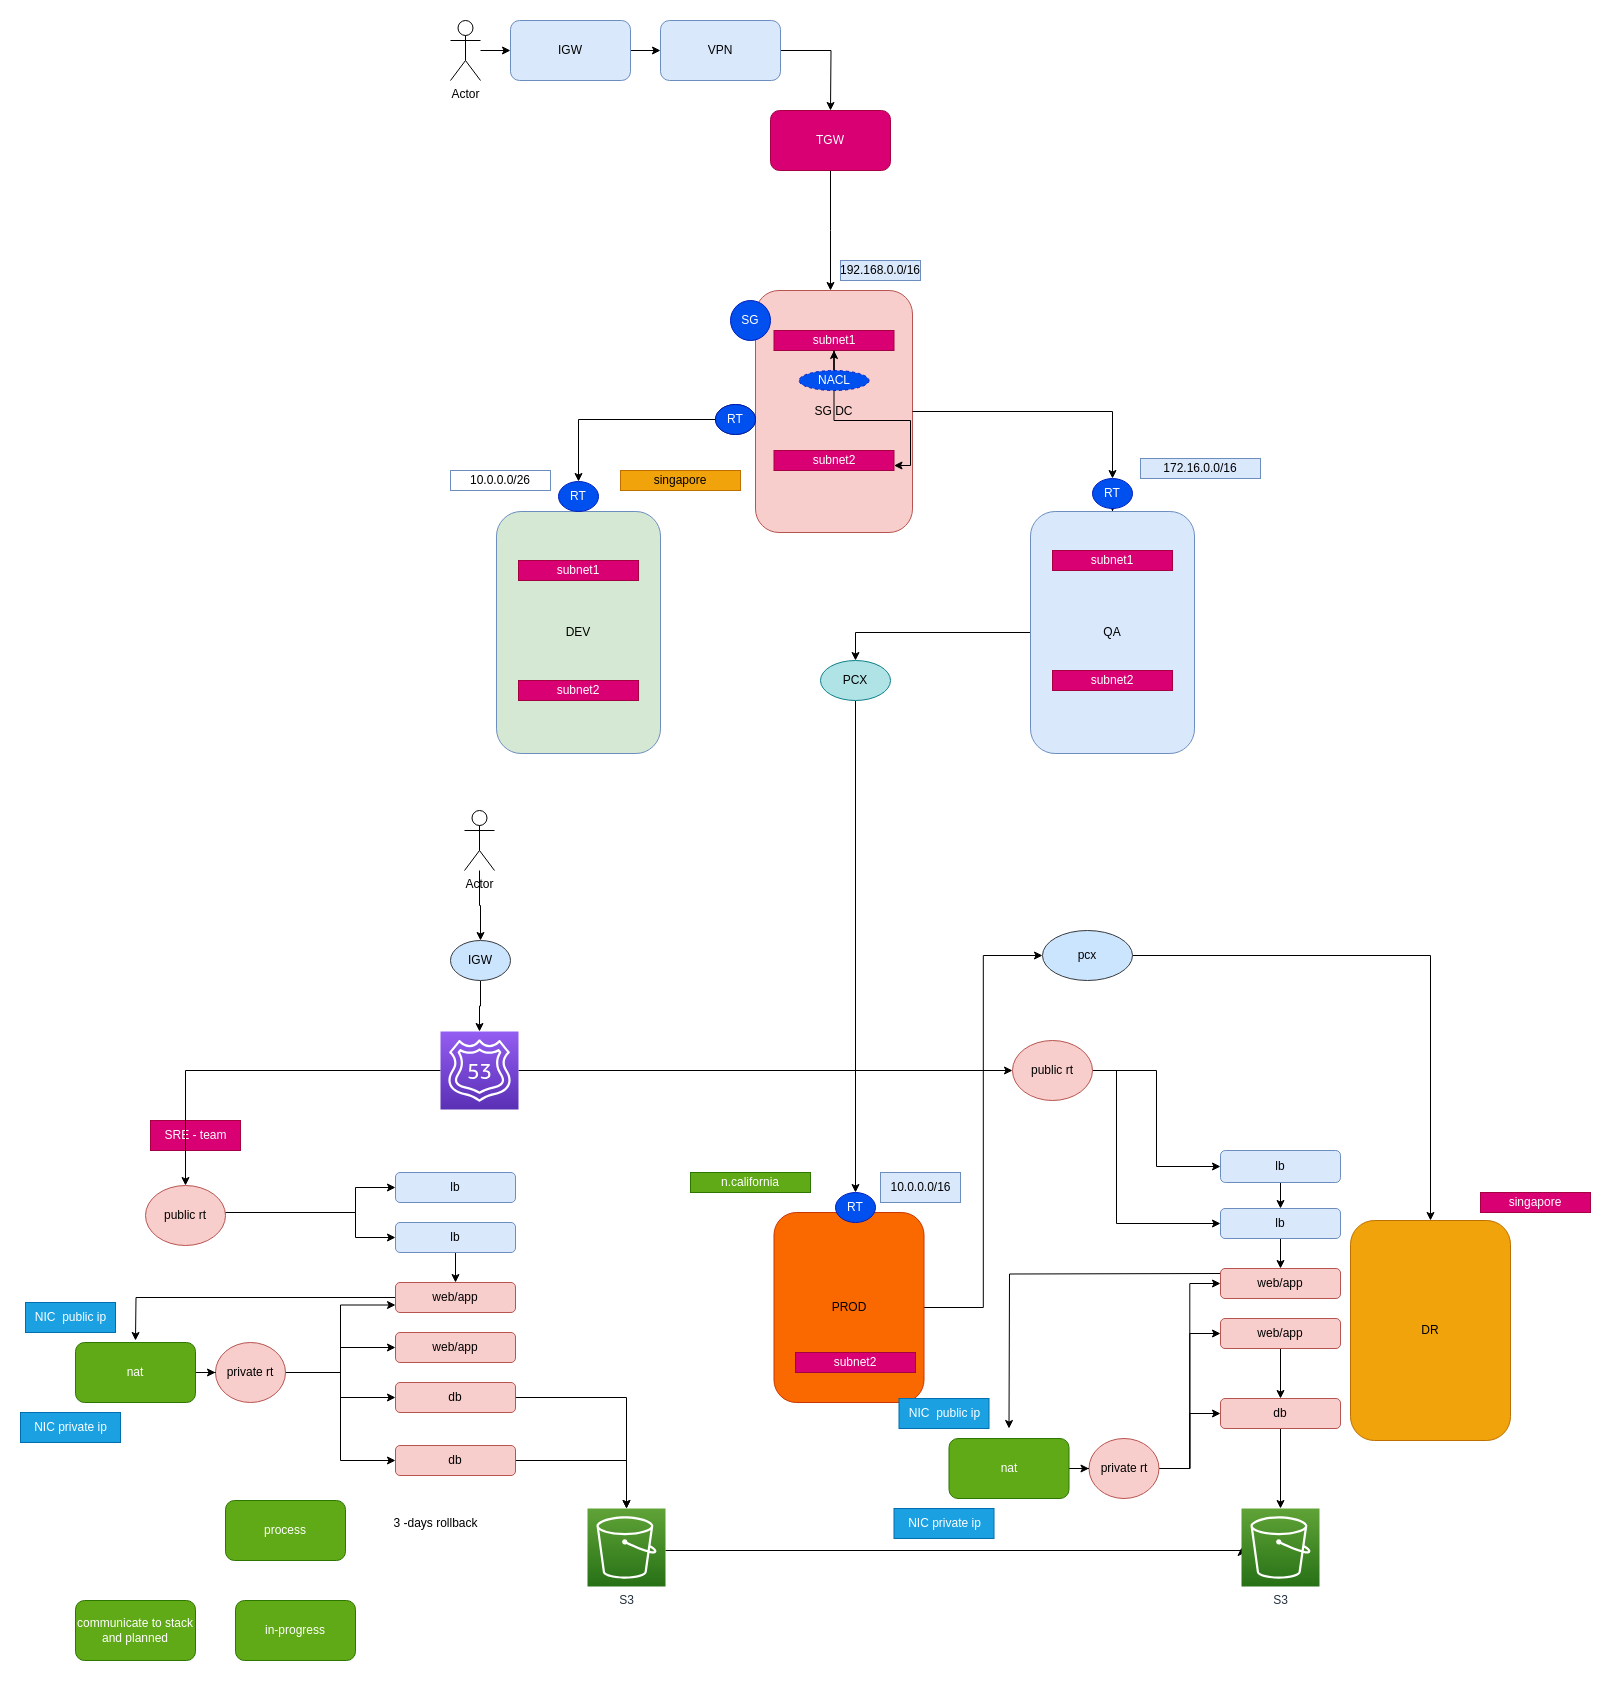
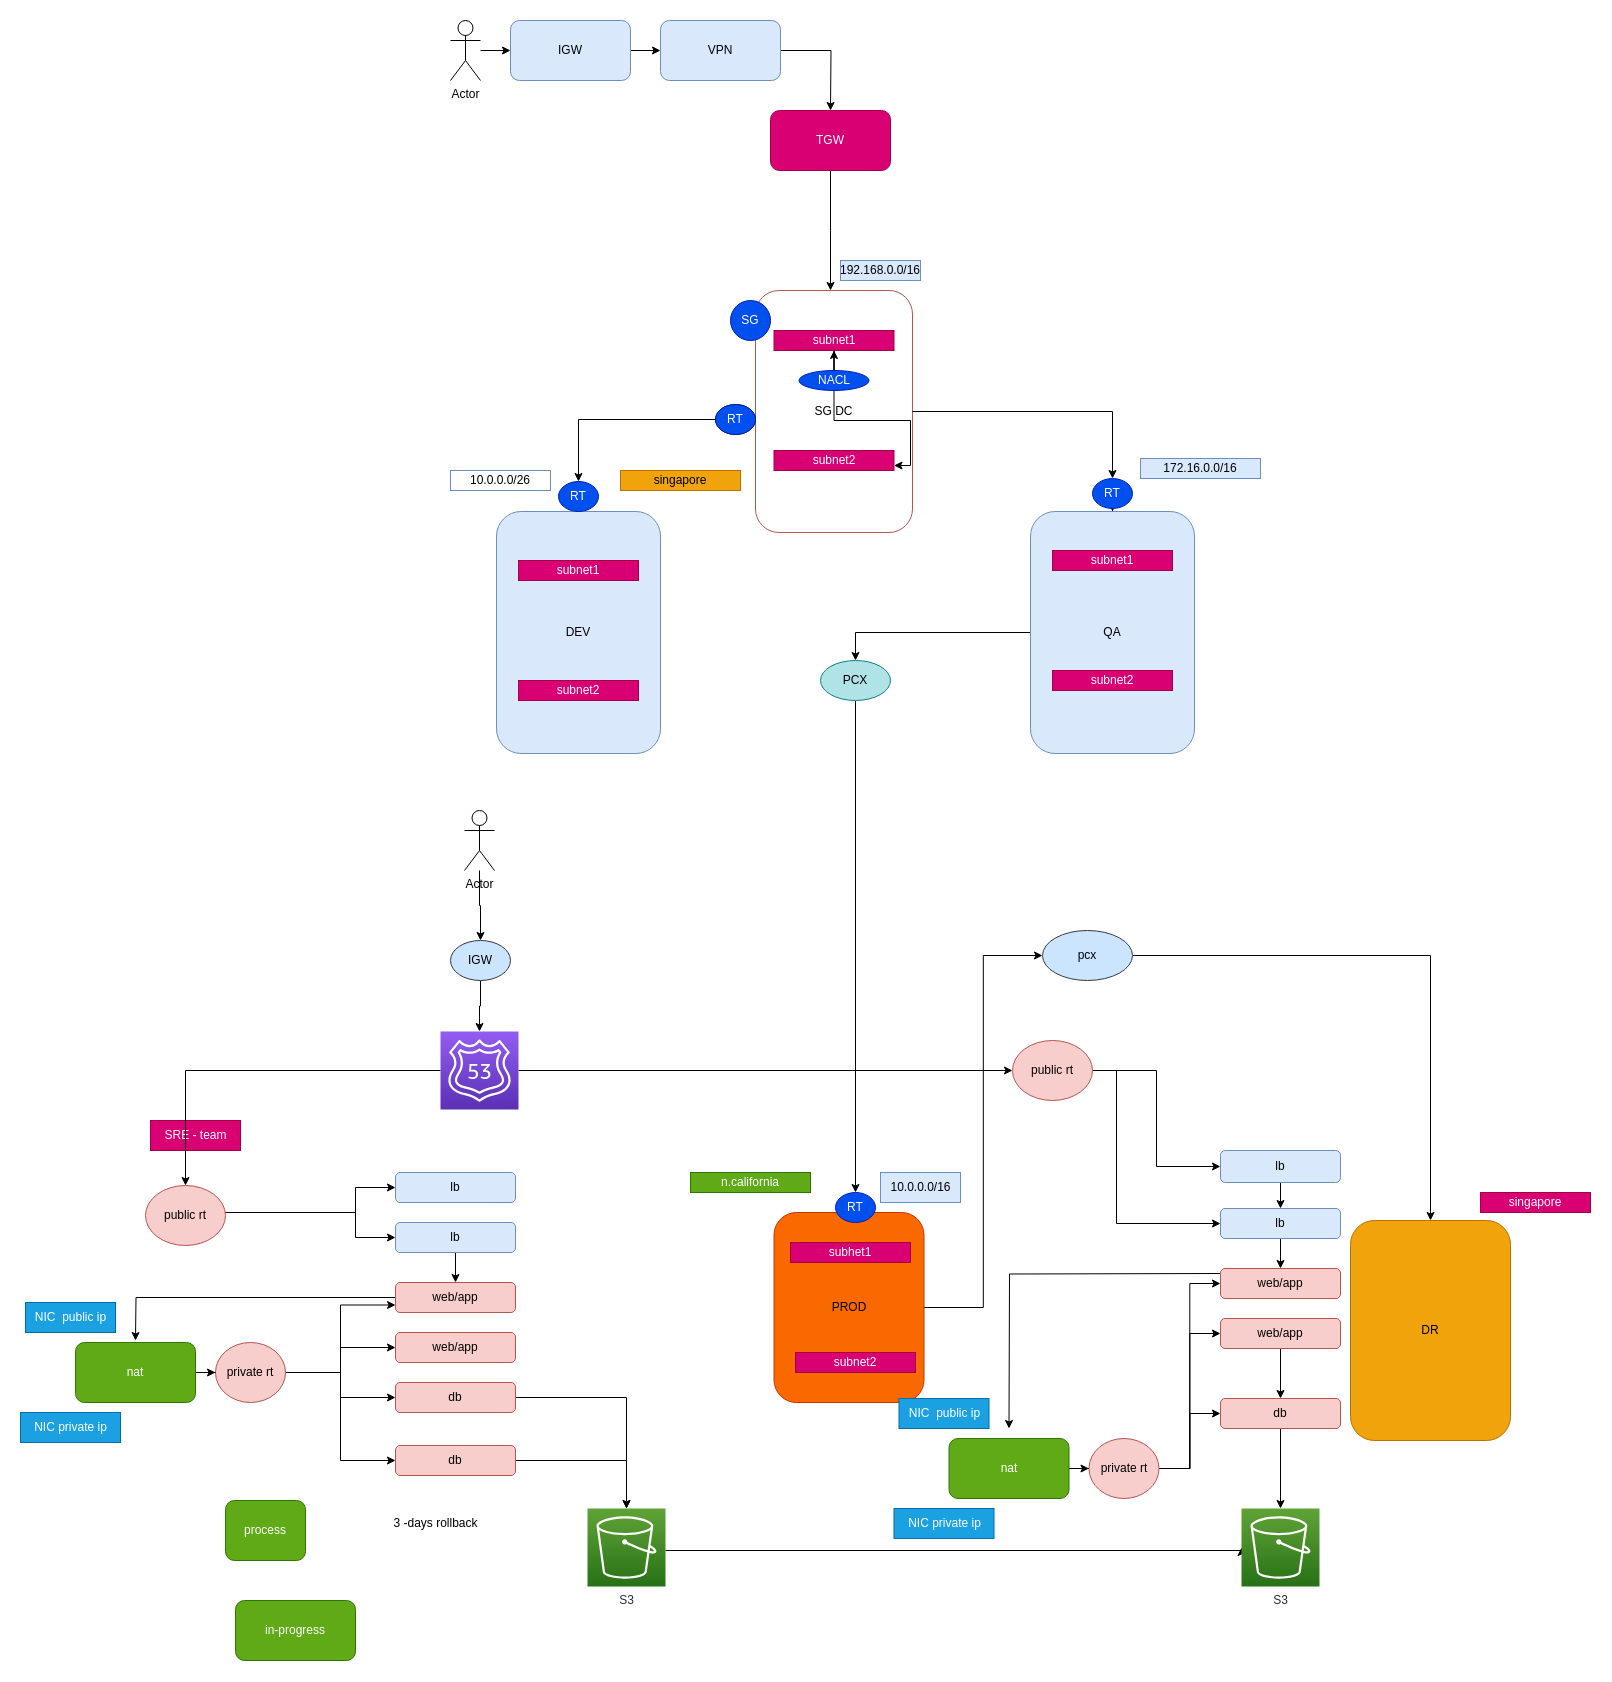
node "NACL": style dashed -> solid
node "SG DC": fillcolor #f8cecc -> #ffffff
node "DEV": fillcolor #d5e8d4 -> #dae8fc
node "subhet1": added
node "process": size 120x60 -> 80x60
node "communicate to stack and planned": removed
